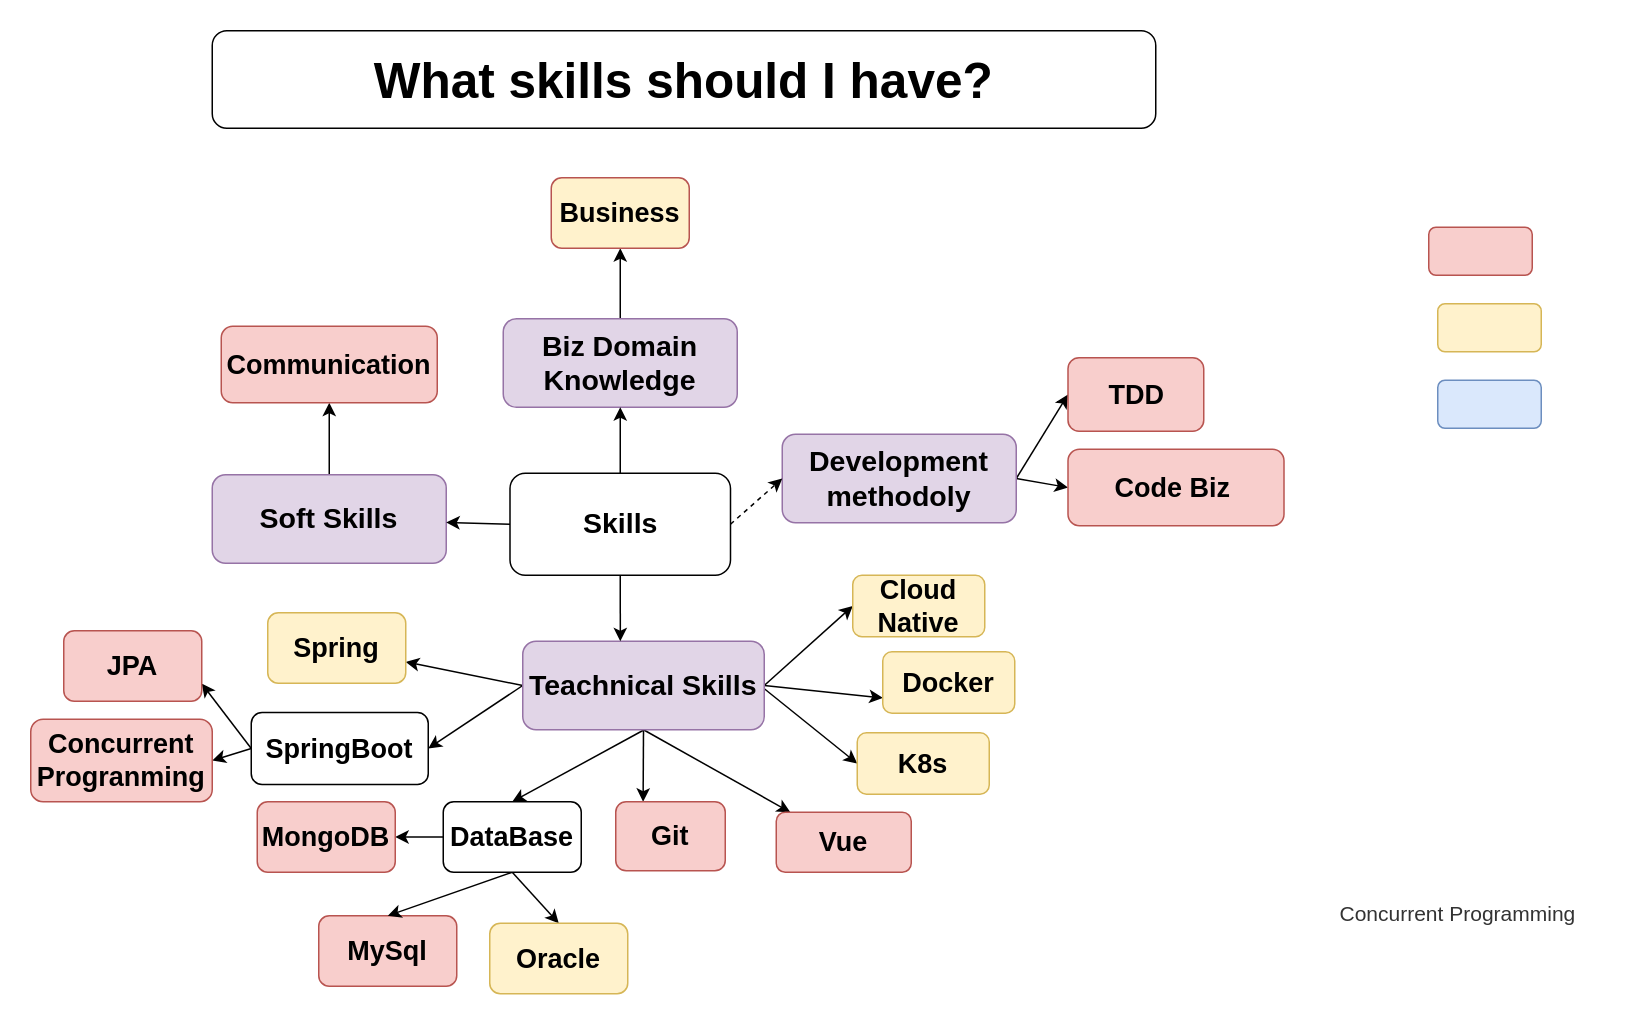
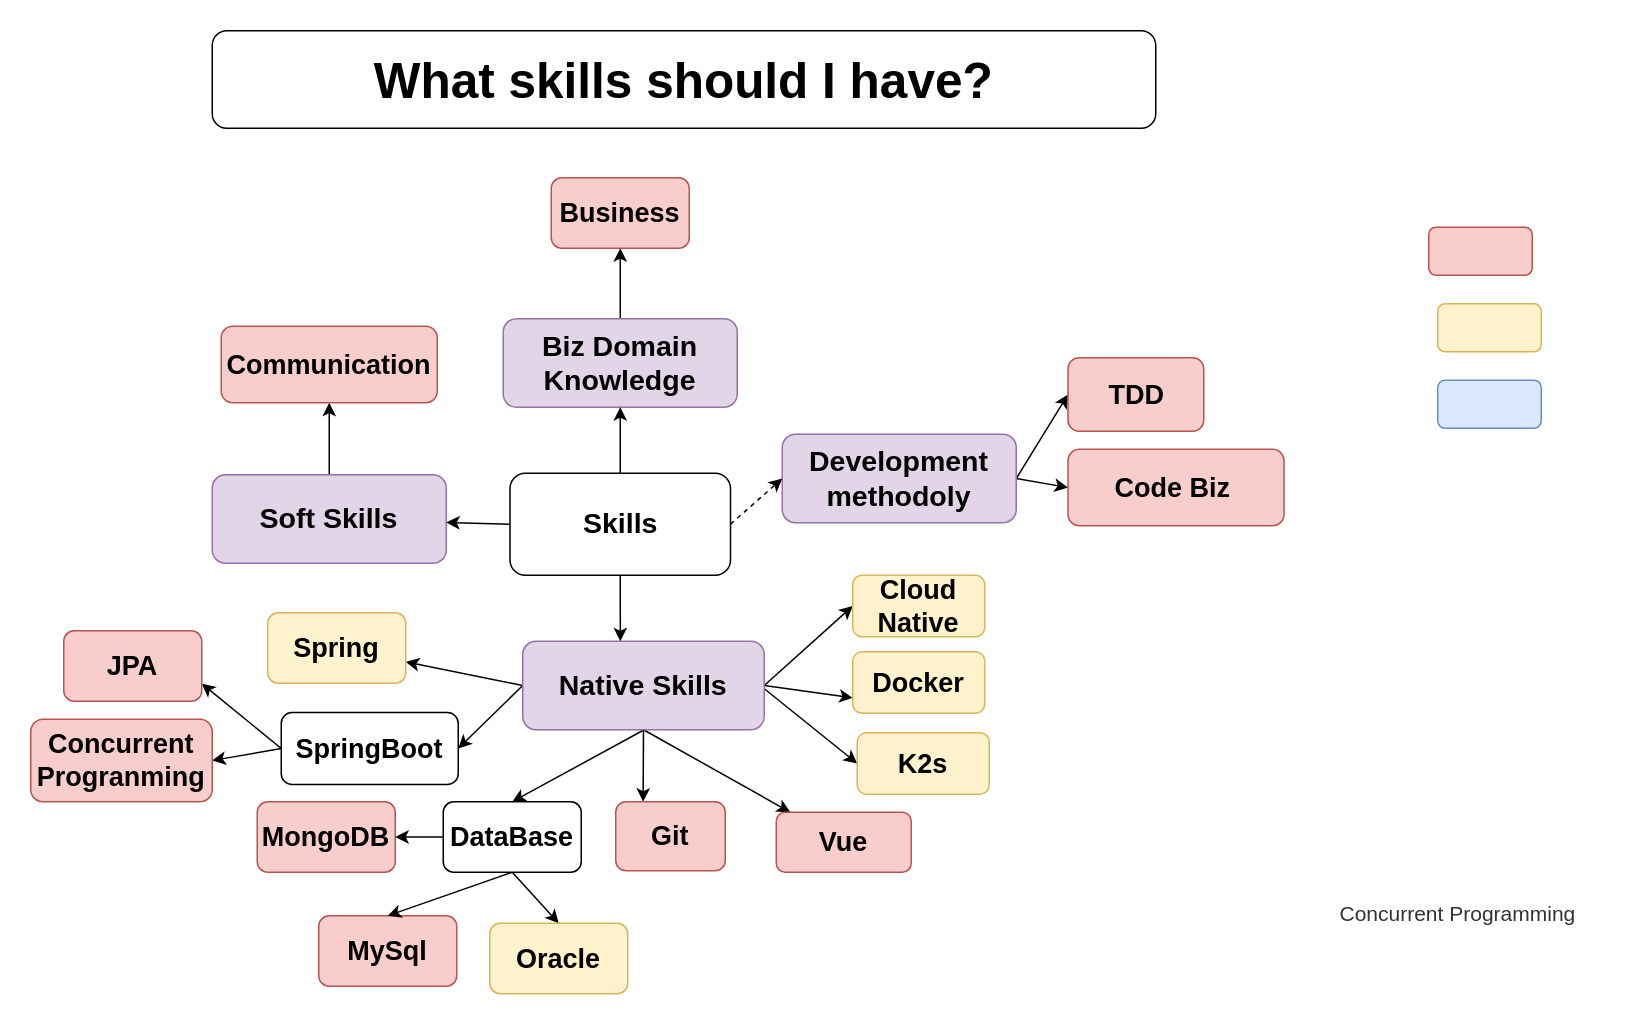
node "Business": fillcolor #fff2cc -> #f8cecc
node "Docker": moved (949, 683) -> (919, 683)
node "Teachnical Skills": label "Teachnical Skills" -> "Native Skills"
node "SpringBoot": moved (340, 749) -> (370, 749)
node "K8s": label "K8s" -> "K2s"
